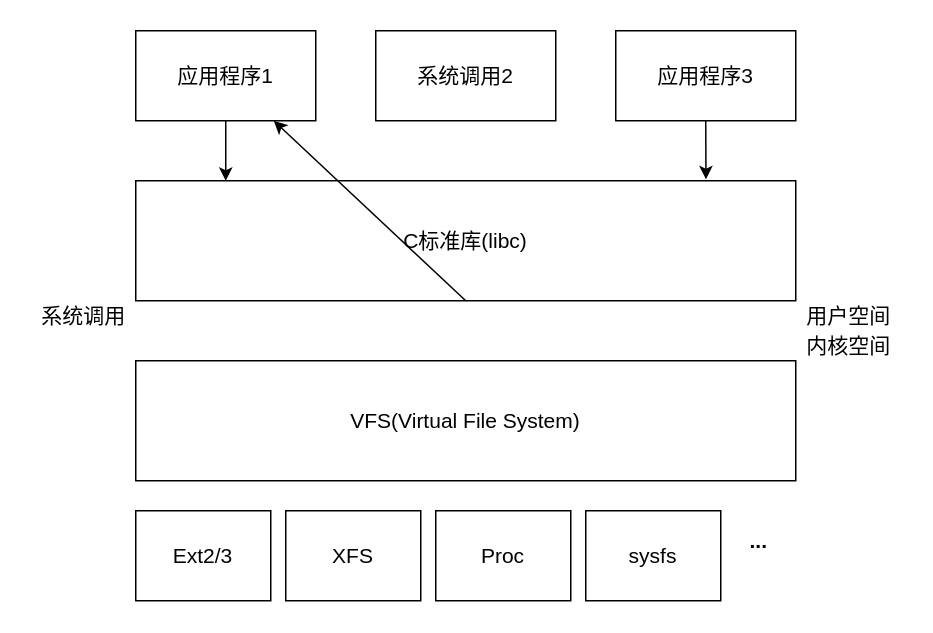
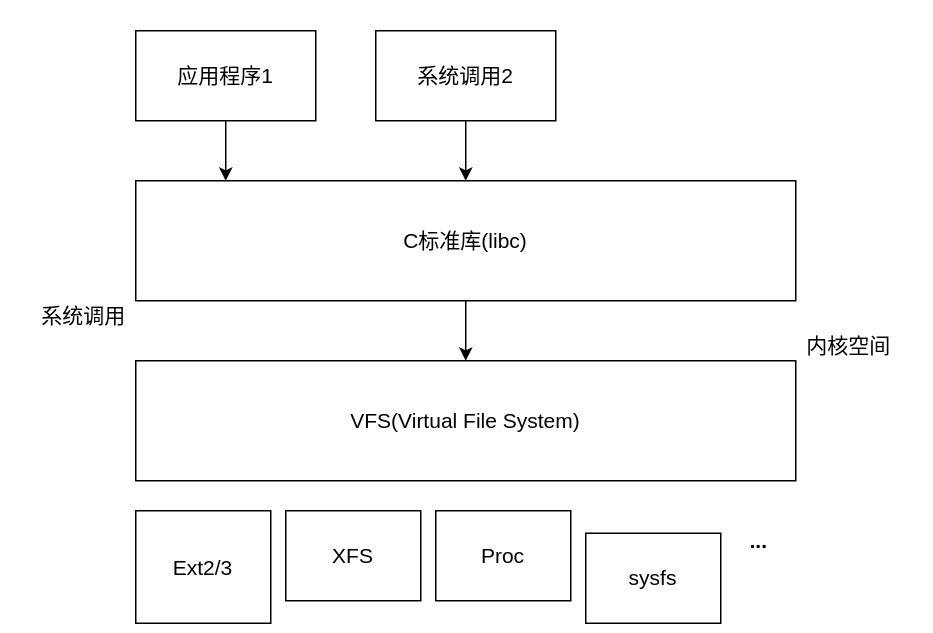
node "应用程序3": removed
edge "应用程序3" -> "C标准库(libc)": removed
edge "系统调用2" -> "C标准库(libc)": added
edge "C标准库(libc)" -> "应用程序1": now "C标准库(libc)" -> "VFS(Virtual File System)"
node "用户空间": removed
node "Ext2/3": size 135x90 -> 135x113
node "sysfs": moved (653, 556) -> (653, 578)
